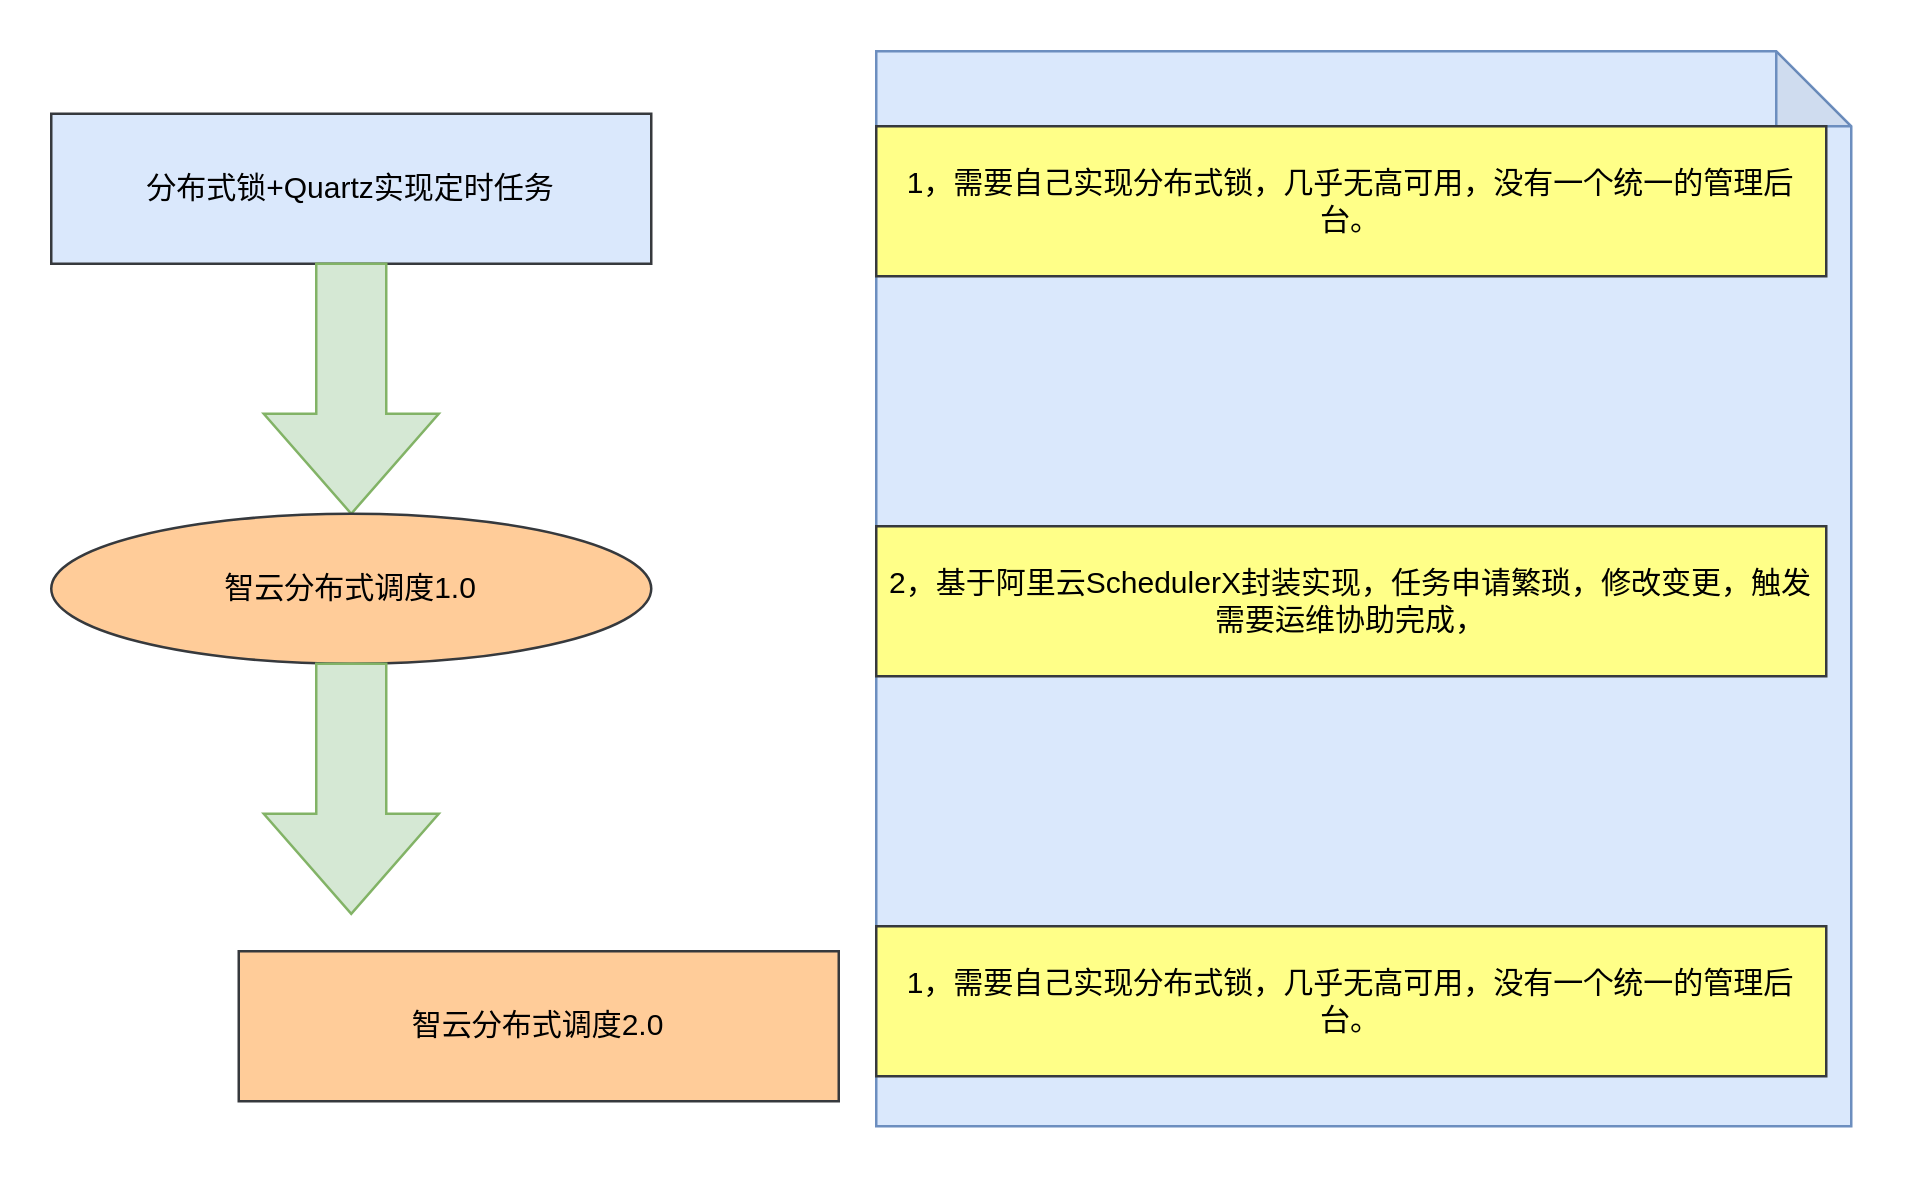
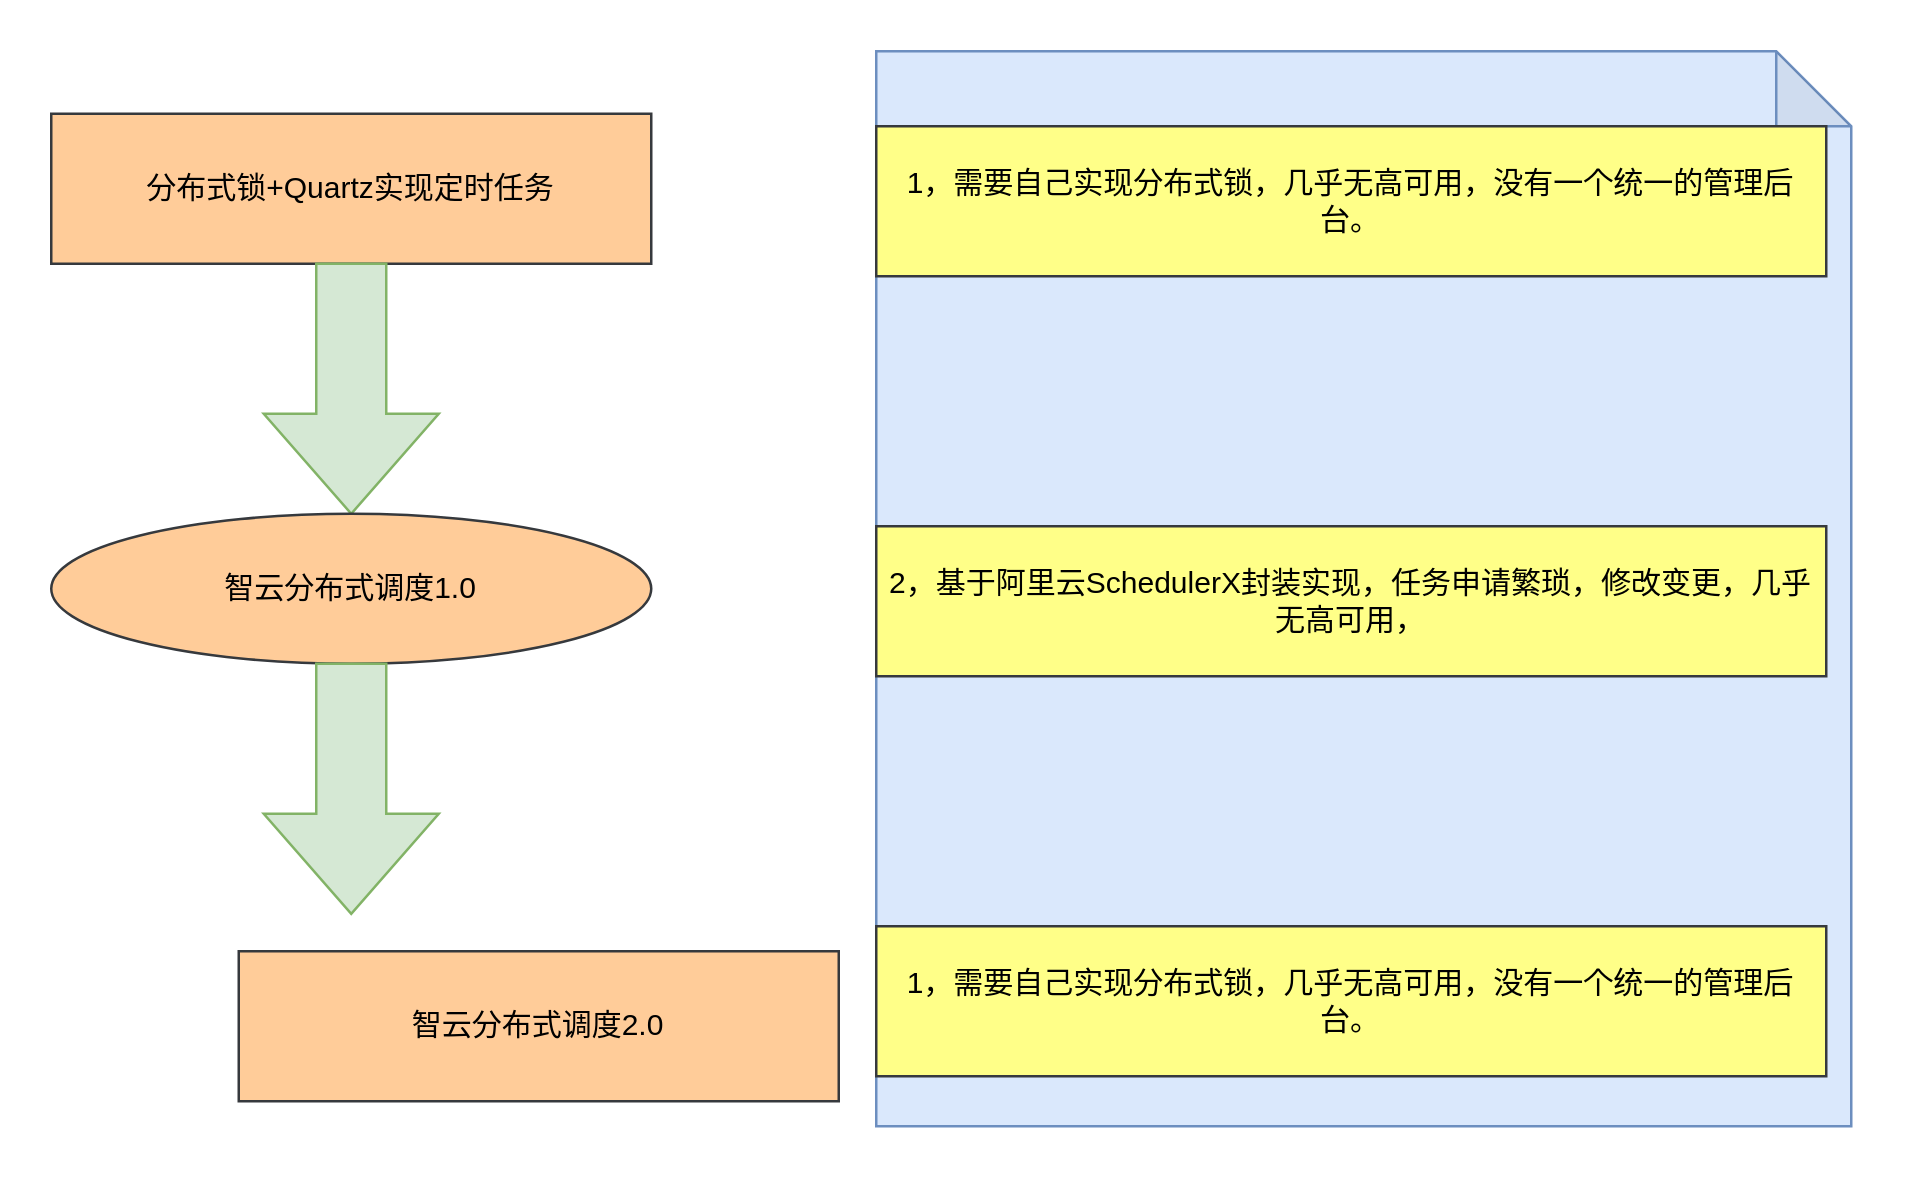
node "分布式锁+Quartz实现定时任务": fillcolor #dae8fc -> #ffcc99
node "2，基于阿里云SchedulerX封装实现，任务申请繁琐，修改变更，触发需要运维协助完成，": label "2，基于阿里云SchedulerX封装实现，任务申请繁琐，修改变更，触发需要运维协助完成，" -> "2，基于阿里云SchedulerX封装实现，任务申请繁琐，修改变更，几乎无高可用，"
